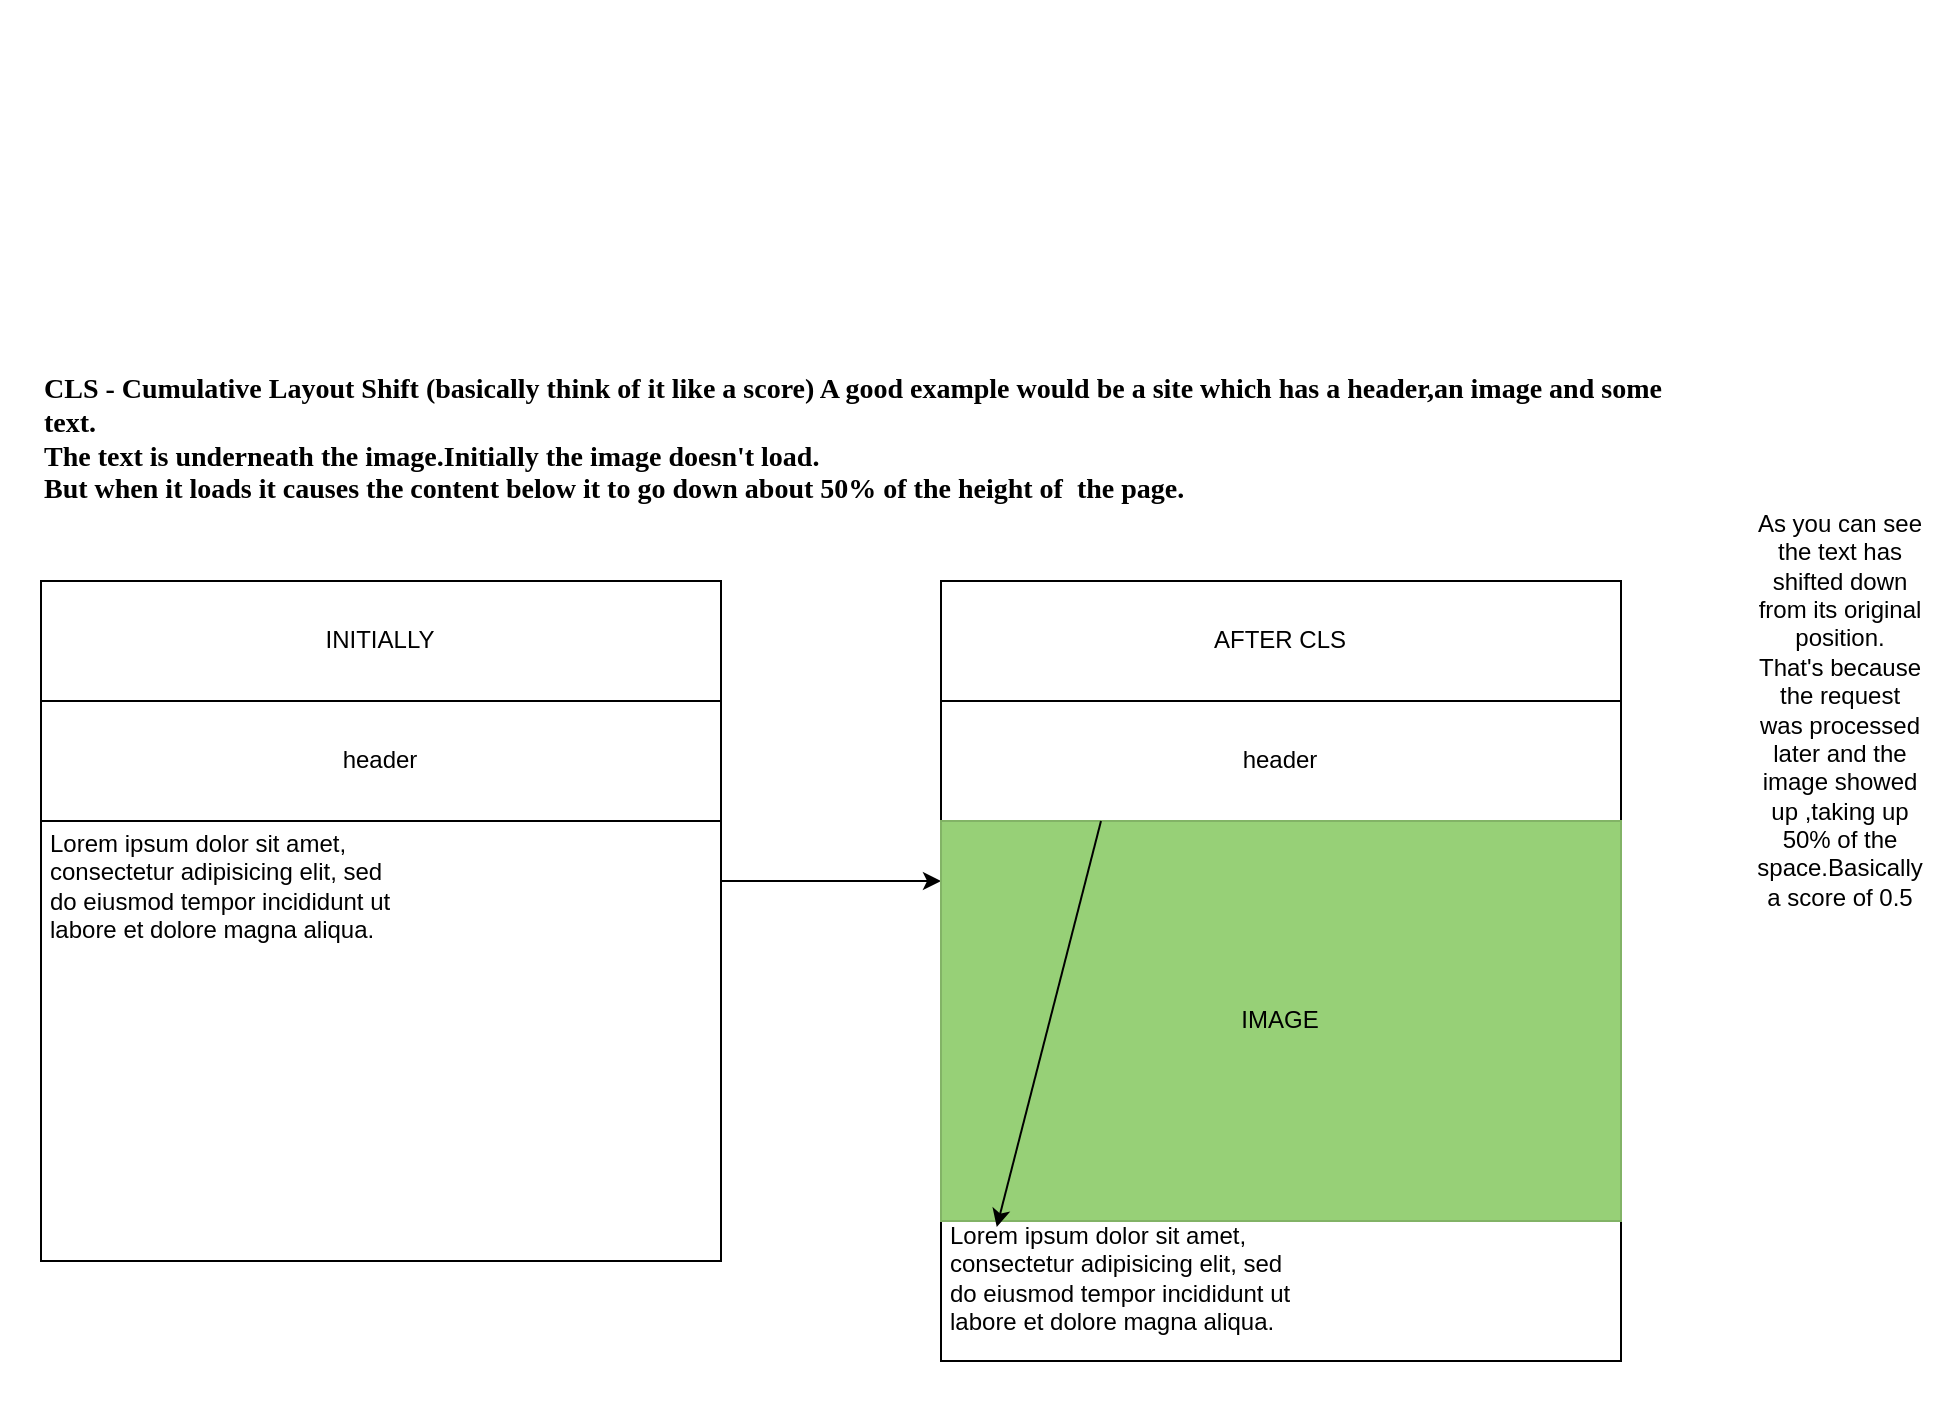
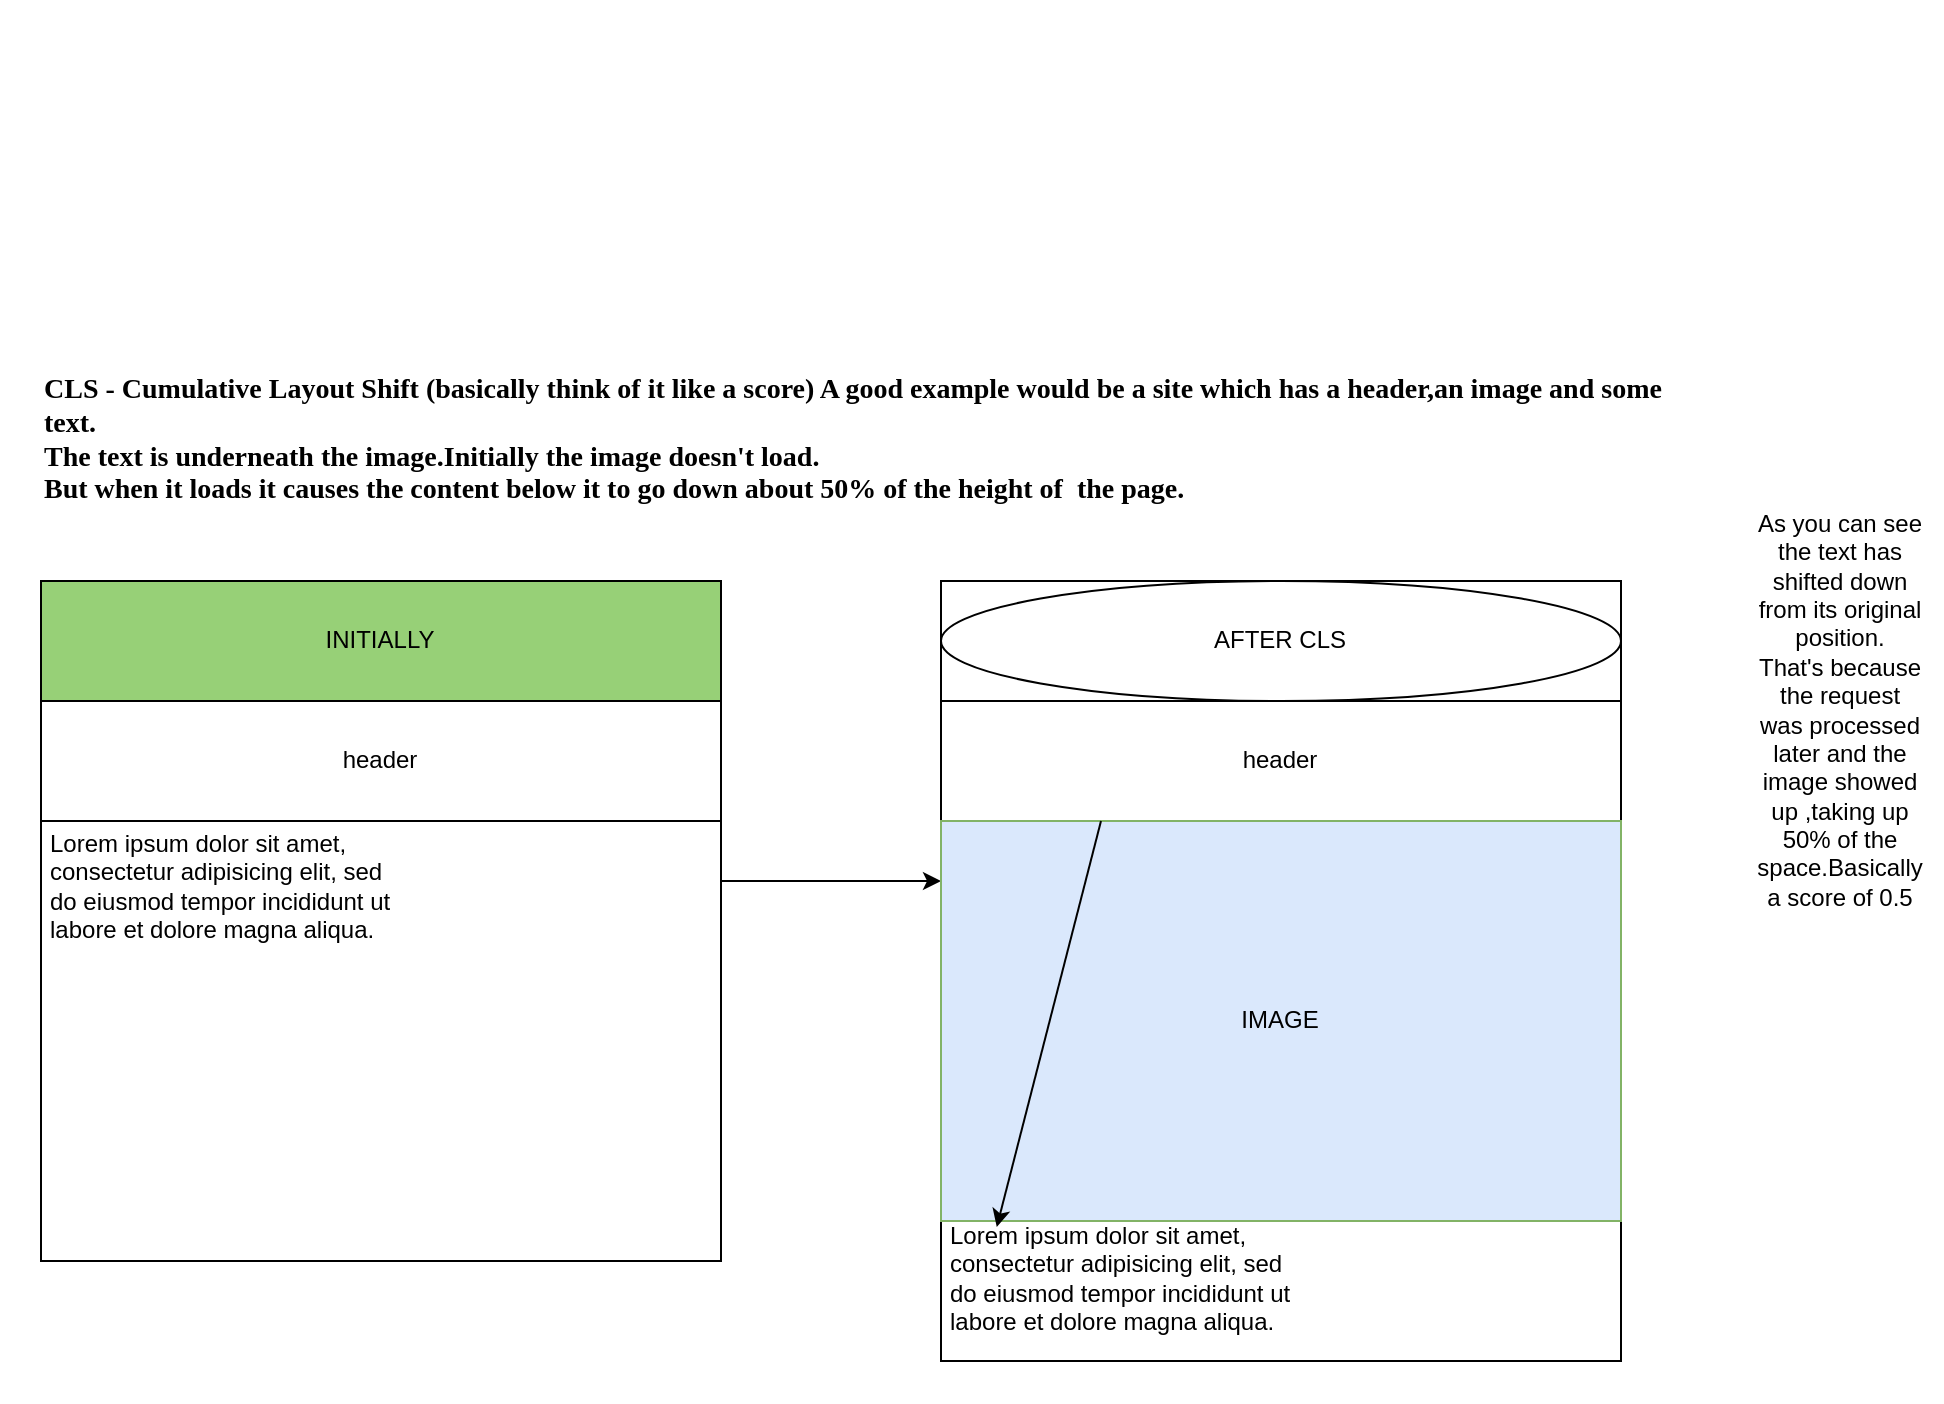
node "INITIALLY": fillcolor #ffffff -> #97d077
node "AFTER CLS": shape rectangle -> ellipse
node "IMAGE": fillcolor #97d077 -> #dae8fc
